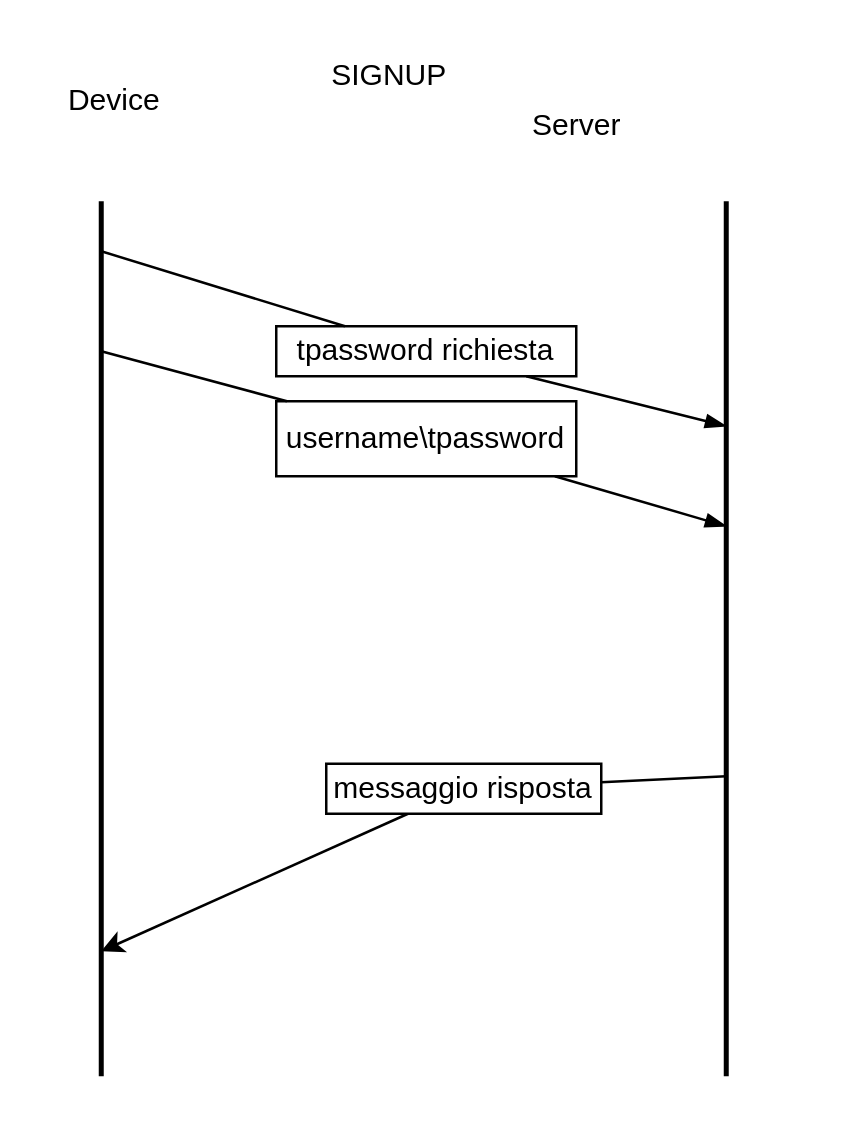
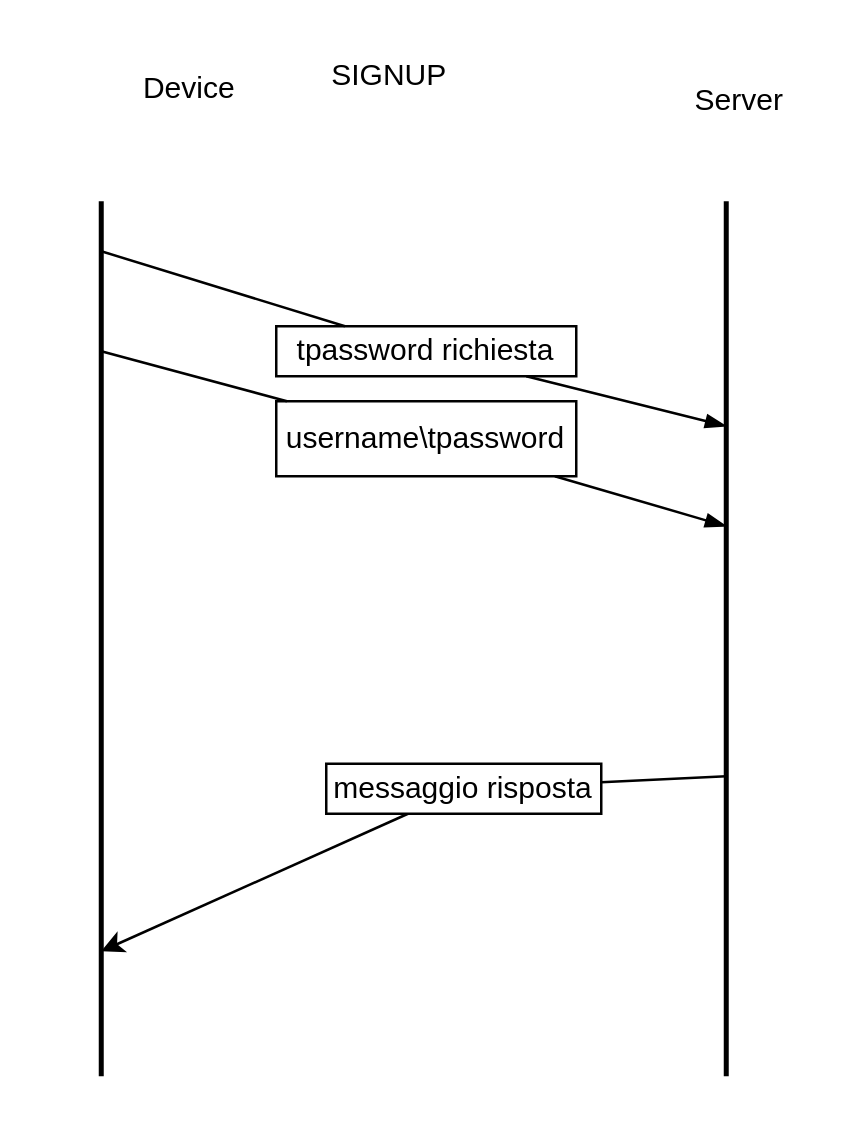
node "Device": moved (114, 101) -> (189, 89)
node "Server": moved (576, 126) -> (739, 101)
